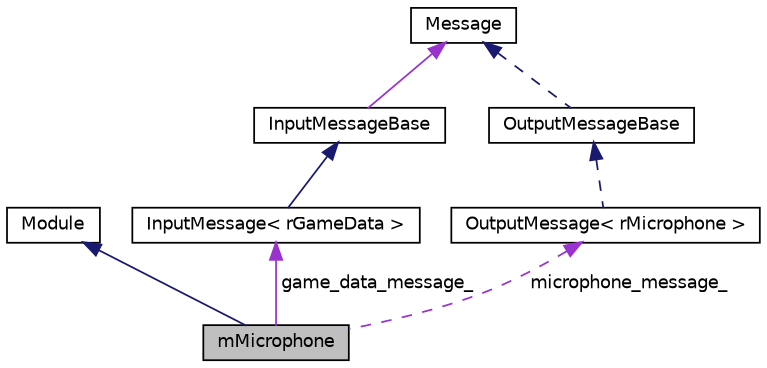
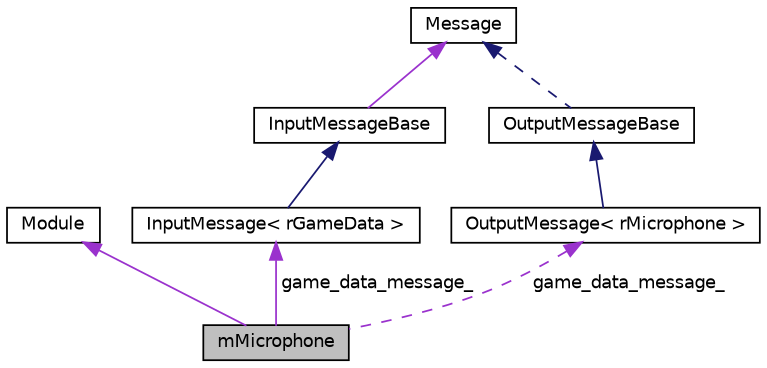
edge "OutputMessage< rMicrophone >" -> "OutputMessageBase": style dashed -> solid
edge "mMicrophone" -> "OutputMessage< rMicrophone >": label " microphone_message_" -> " game_data_message_"
edge "mMicrophone" -> "Module": color midnightblue -> darkorchid3
